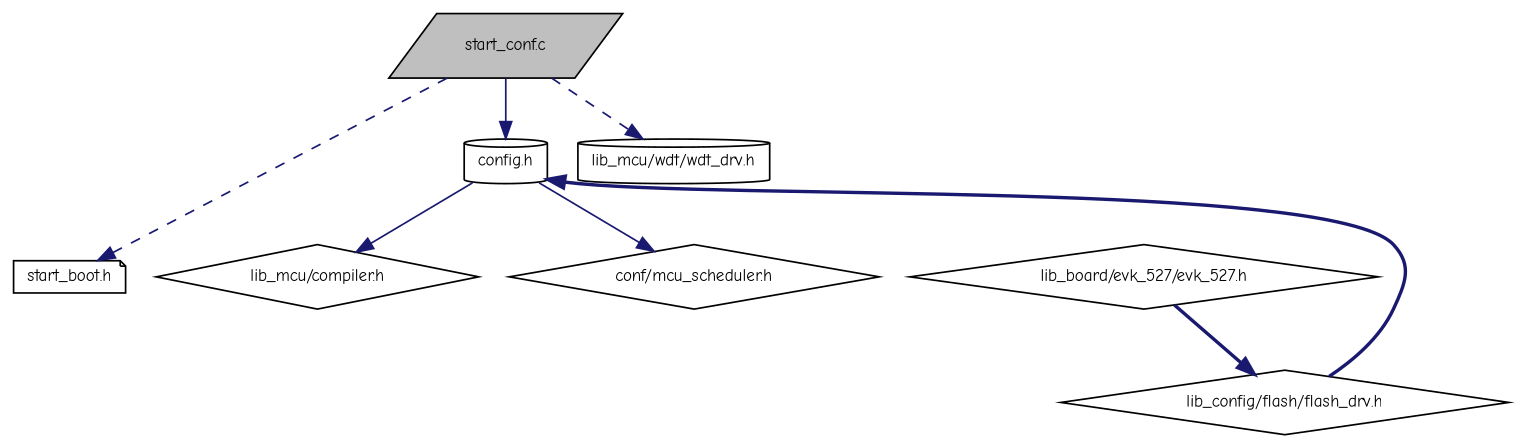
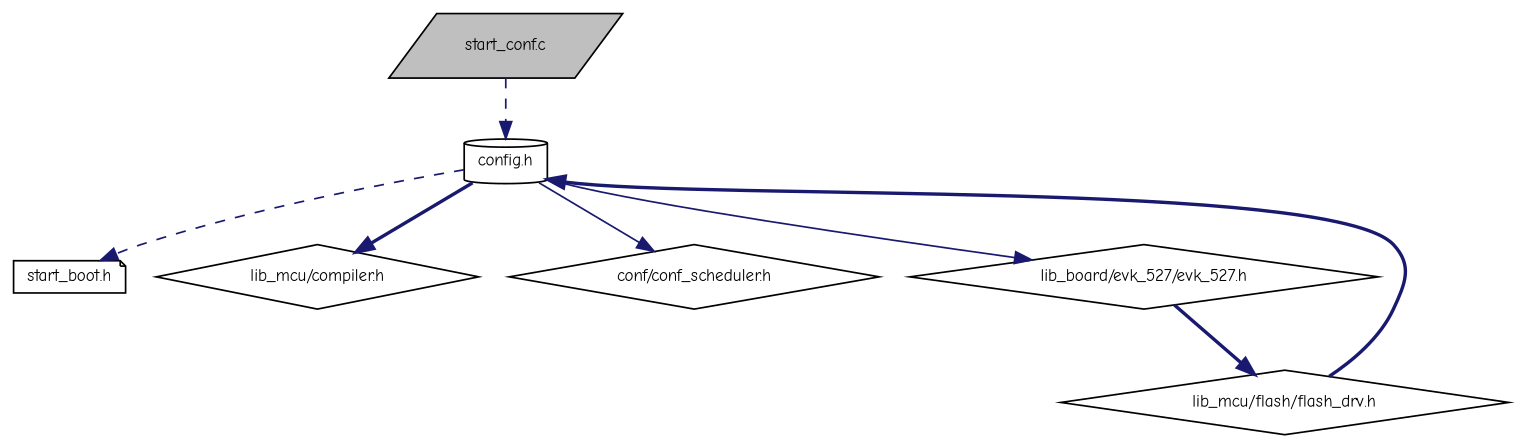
edge "start_conf.c" -> "config.h": style solid -> dashed
node "lib_mcu/wdt/wdt_drv.h": removed
edge "start_conf.c" -> "start_boot.h": now "config.h" -> "start_boot.h"
edge "config.h" -> "lib_mcu/compiler.h": style solid -> bold
edge "config.h" -> "lib_board/evk_527/evk_527.h": added
node "conf/mcu_scheduler.h": label "conf/mcu_scheduler.h" -> "conf/conf_scheduler.h"
node "lib_config/flash/flash_drv.h": label "lib_config/flash/flash_drv.h" -> "lib_mcu/flash/flash_drv.h"
